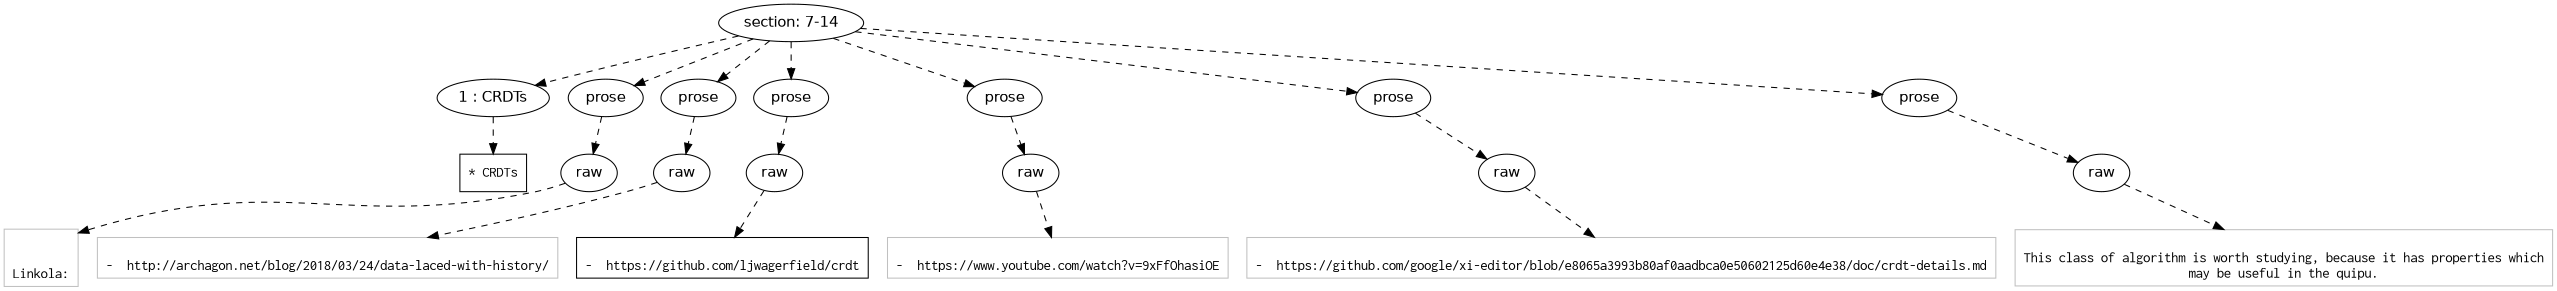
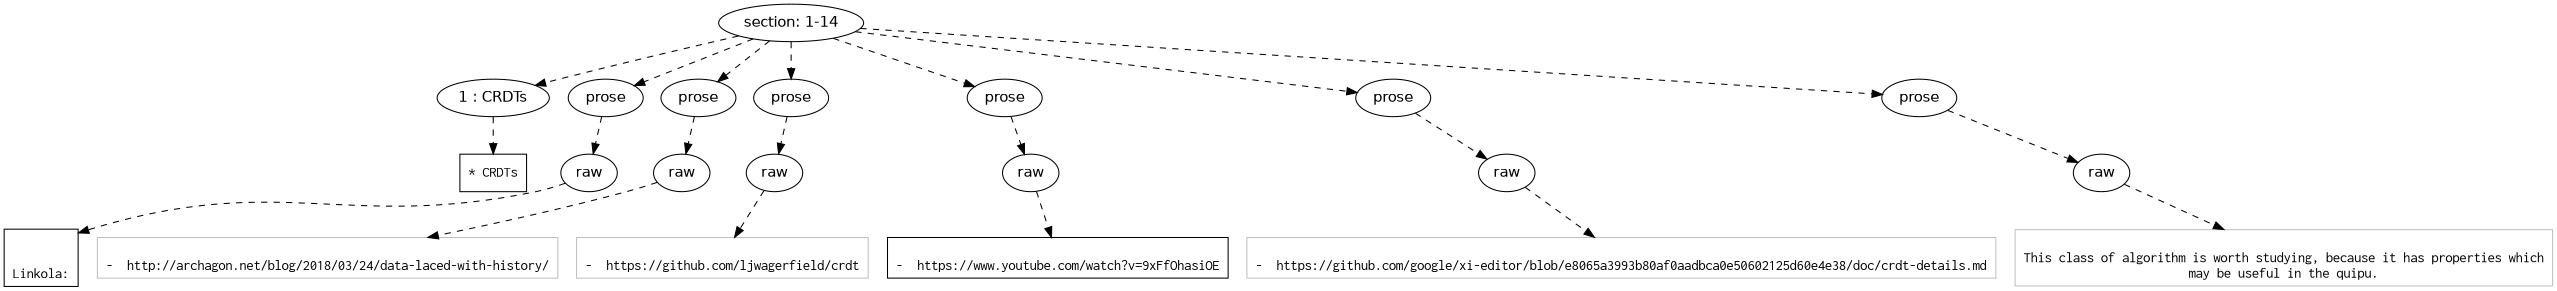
node "section: 7-14": label "section: 7-14" -> "section: 1-14"
node "Linkola:": color Gray -> black
node "-  https://github.com/ljwagerfield/crdt": color black -> Gray
node "-  https://www.youtube.com/watch?v=9xFfOhasiOE": color Gray -> black
